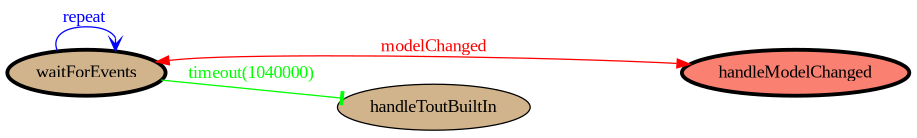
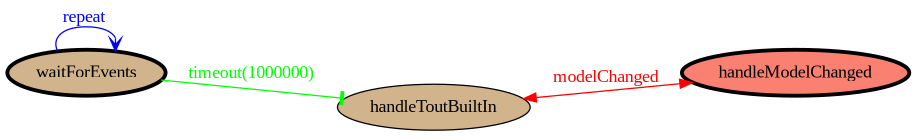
edge "waitForEvents" -- "handleModelChanged": now "handleToutBuiltIn" -- "handleModelChanged"
edge "waitForEvents" -> "handleToutBuiltIn": label "timeout(1040000)" -> "timeout(1000000)"
